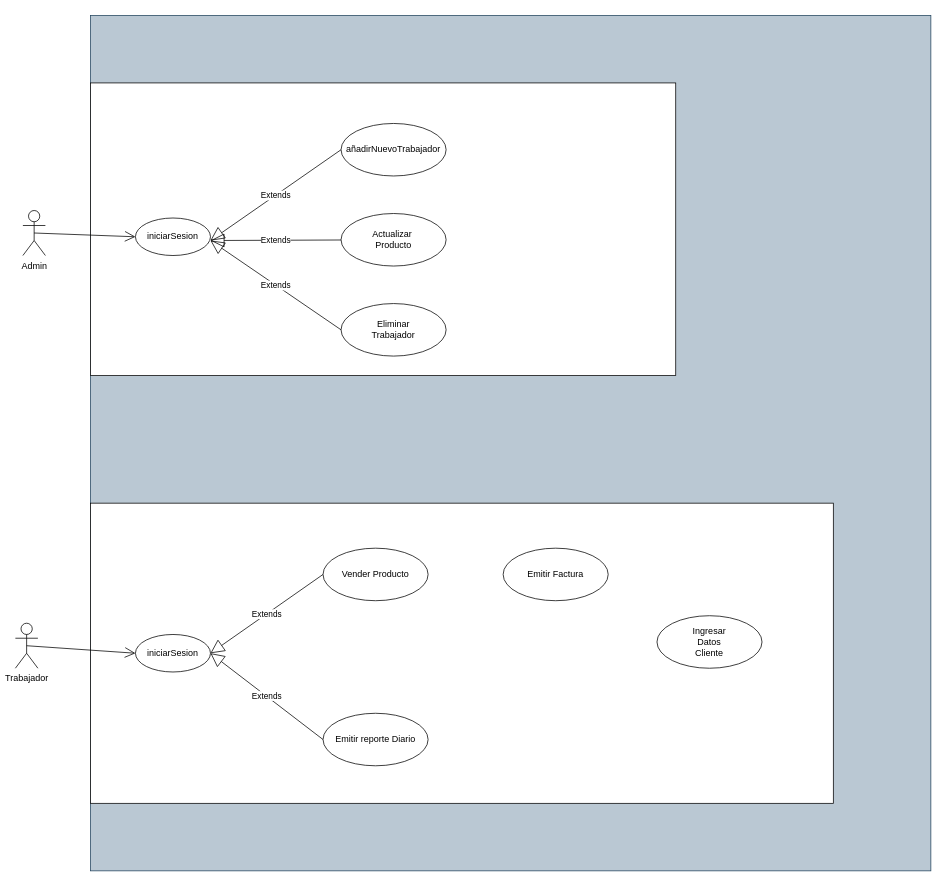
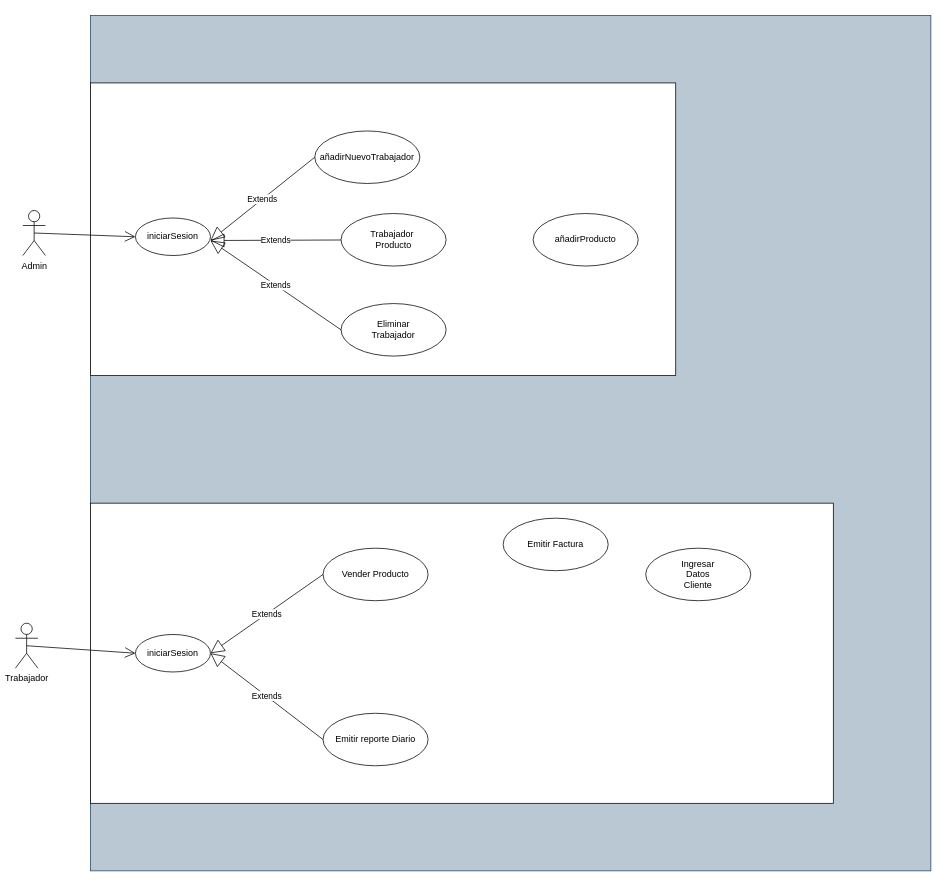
node "añadirNuevoTrabajador": moved (393, 150) -> (367, 157)
node "Actualizar Producto": label "Actualizar Producto" -> "Trabajador Producto"
node "añadirProducto": added
node "Emitir Factura": moved (555, 574) -> (555, 544)
node "Ingresar Datos Cliente": moved (709, 642) -> (698, 574)
